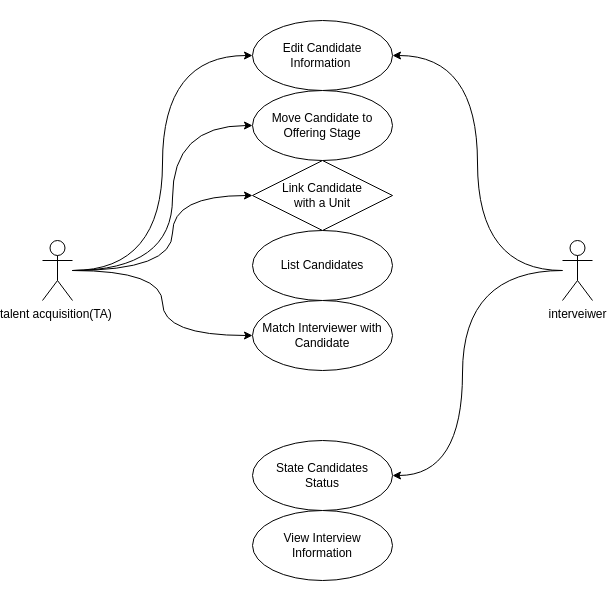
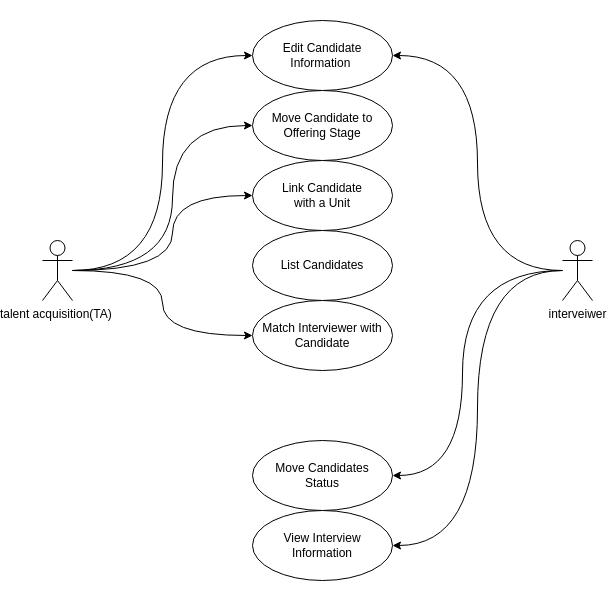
node "Link Candidate with a Unit": shape diamond -> ellipse
edge "interveiwer" -> "View Interview Information": added
node "State Candidates Status": label "State Candidates Status" -> "Move Candidates Status"
